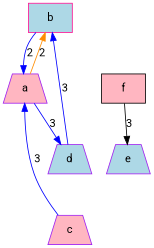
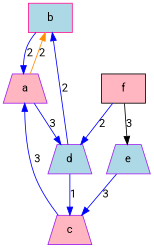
edge "d" -> "b": label "3" -> "2"
edge "f" -> "d": added, label "2"
edge "d" -> "c": added, label "1"
edge "e" -> "c": added, label "3"
